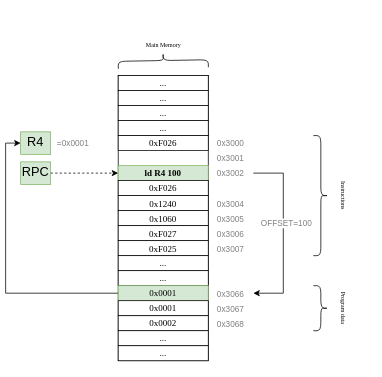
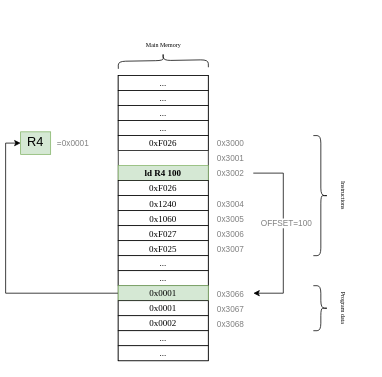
node "RPC": removed
edge "RPC" -> "ld R4 100": removed
